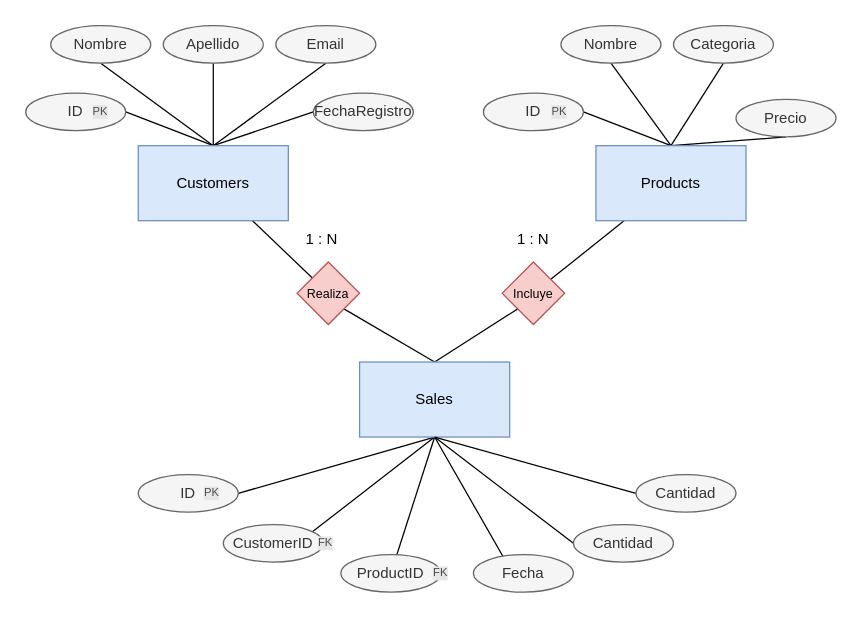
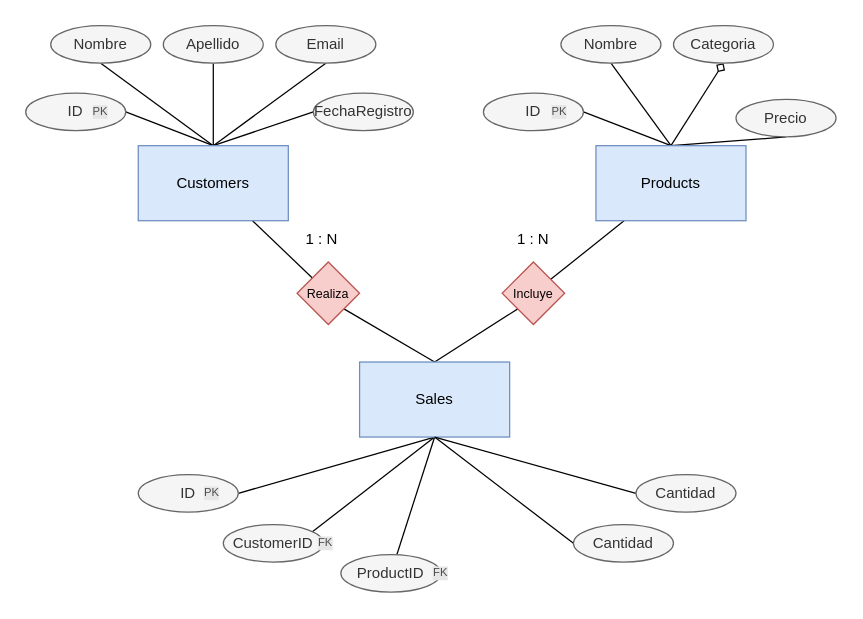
edge "Categoria" -- "Products": arrowhead none -> diamond
edge "Sales" -- "Fecha": removed
node "Fecha": removed
